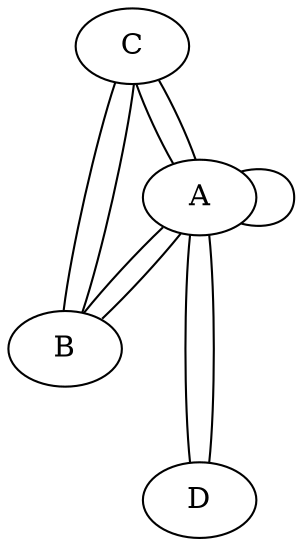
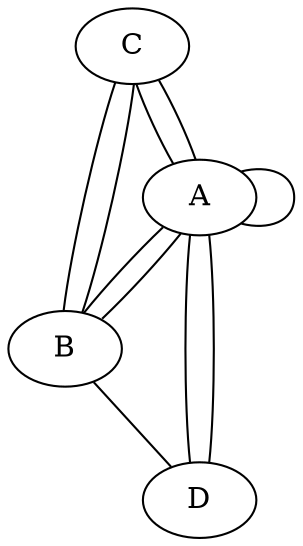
edge "B" -- "D": added
